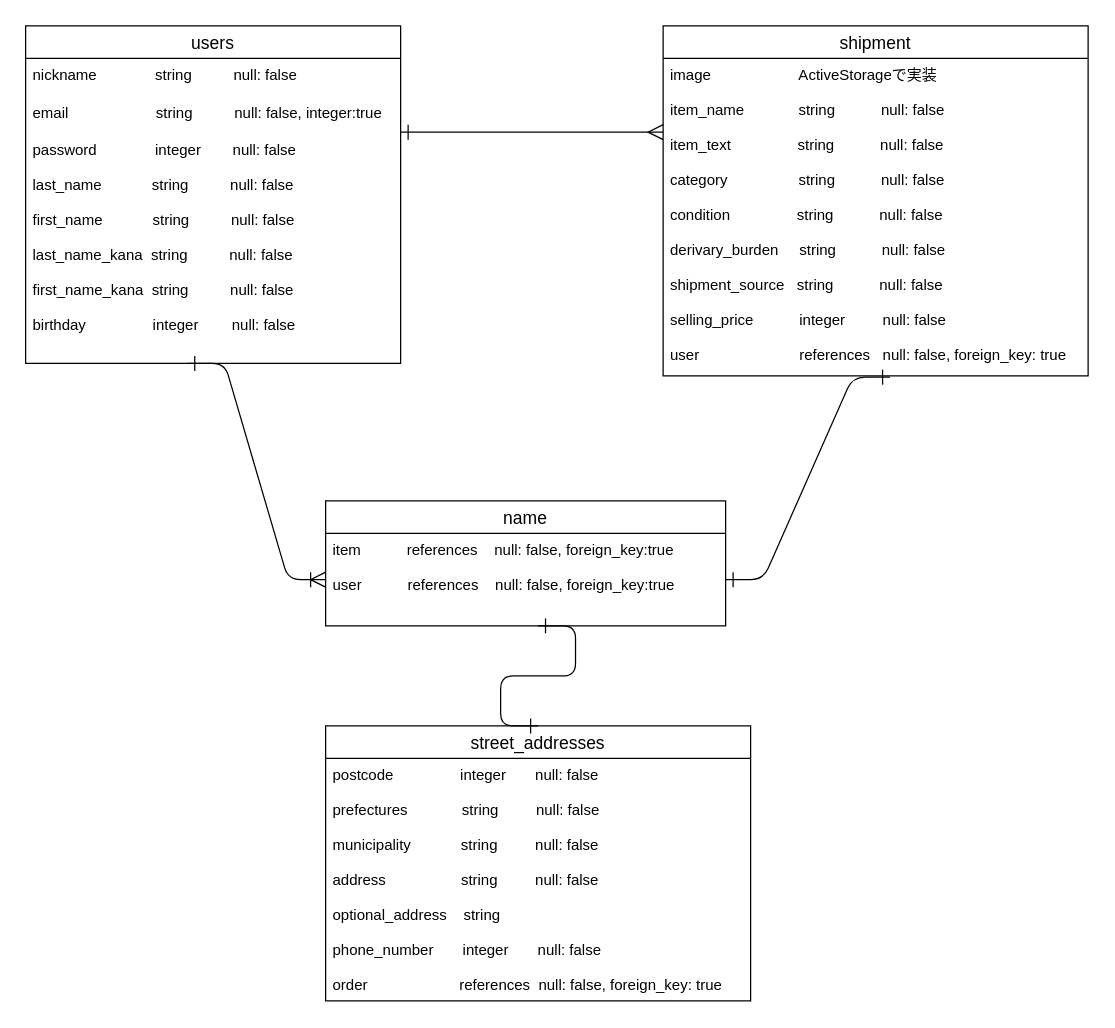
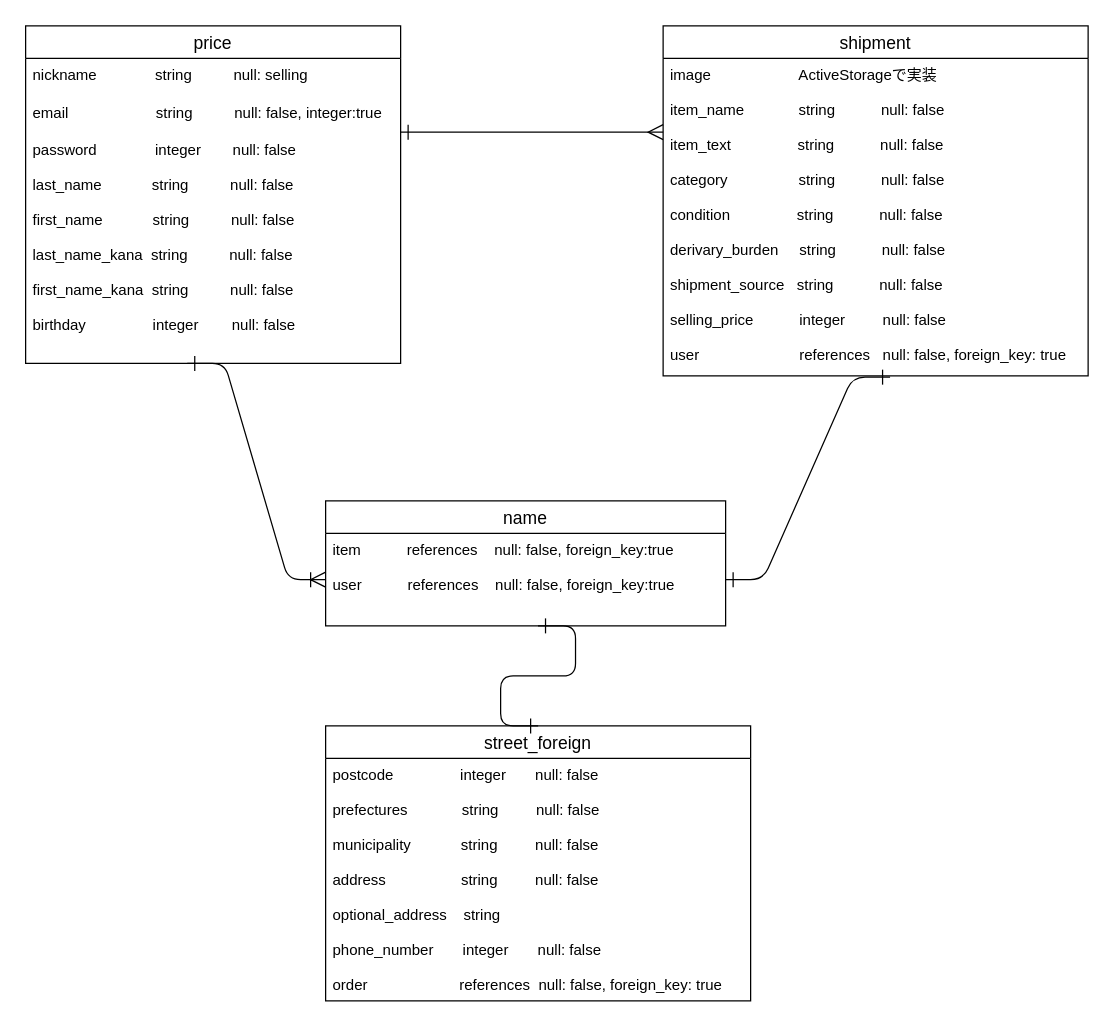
node "users": label "users" -> "price"
node "nickname string null: false": label "nickname string null: false" -> "nickname string null: selling"
node "street_addresses": label "street_addresses" -> "street_foreign"
